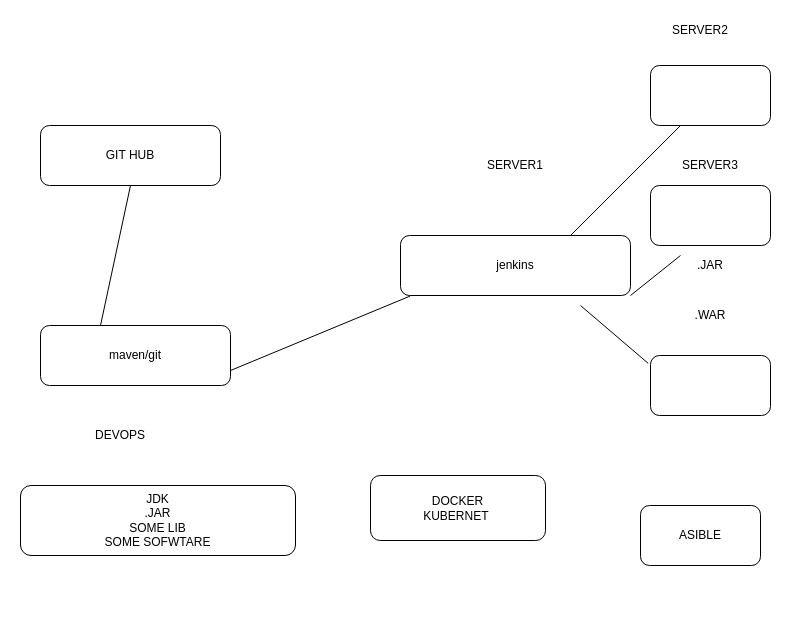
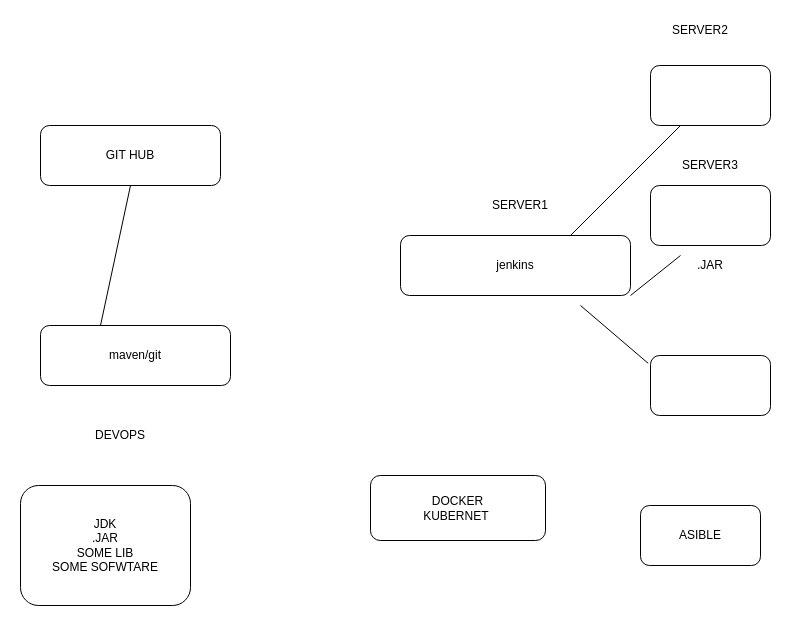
node "SERVER1": moved (516, 166) -> (521, 206)
node ".WAR": removed
edge "jenkins" -- "maven/git": removed
node "JDK .JAR SOME LIB SOME SOFWTARE": size 275x70 -> 170x120
